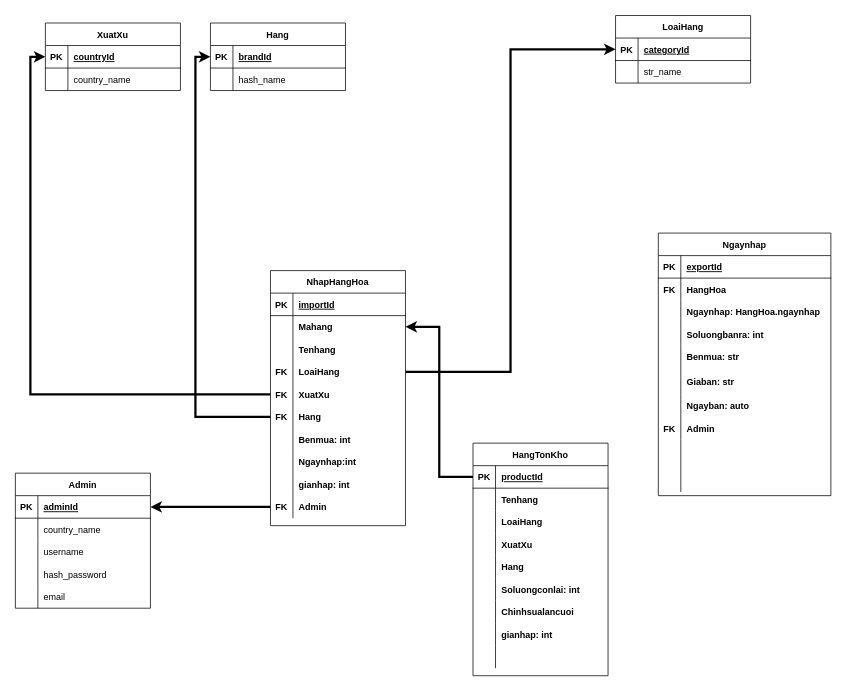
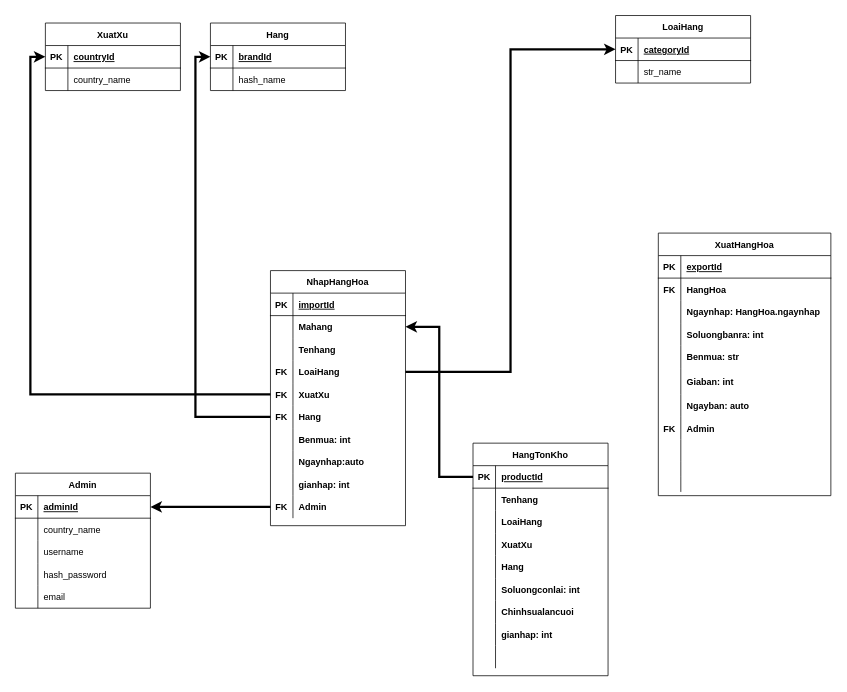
node "Ngaynhap": label "Ngaynhap" -> "XuatHangHoa"
node "Giaban: str": label "Giaban: str" -> "Giaban: int"
node "Ngaynhap:int": label "Ngaynhap:int" -> "Ngaynhap:auto"
